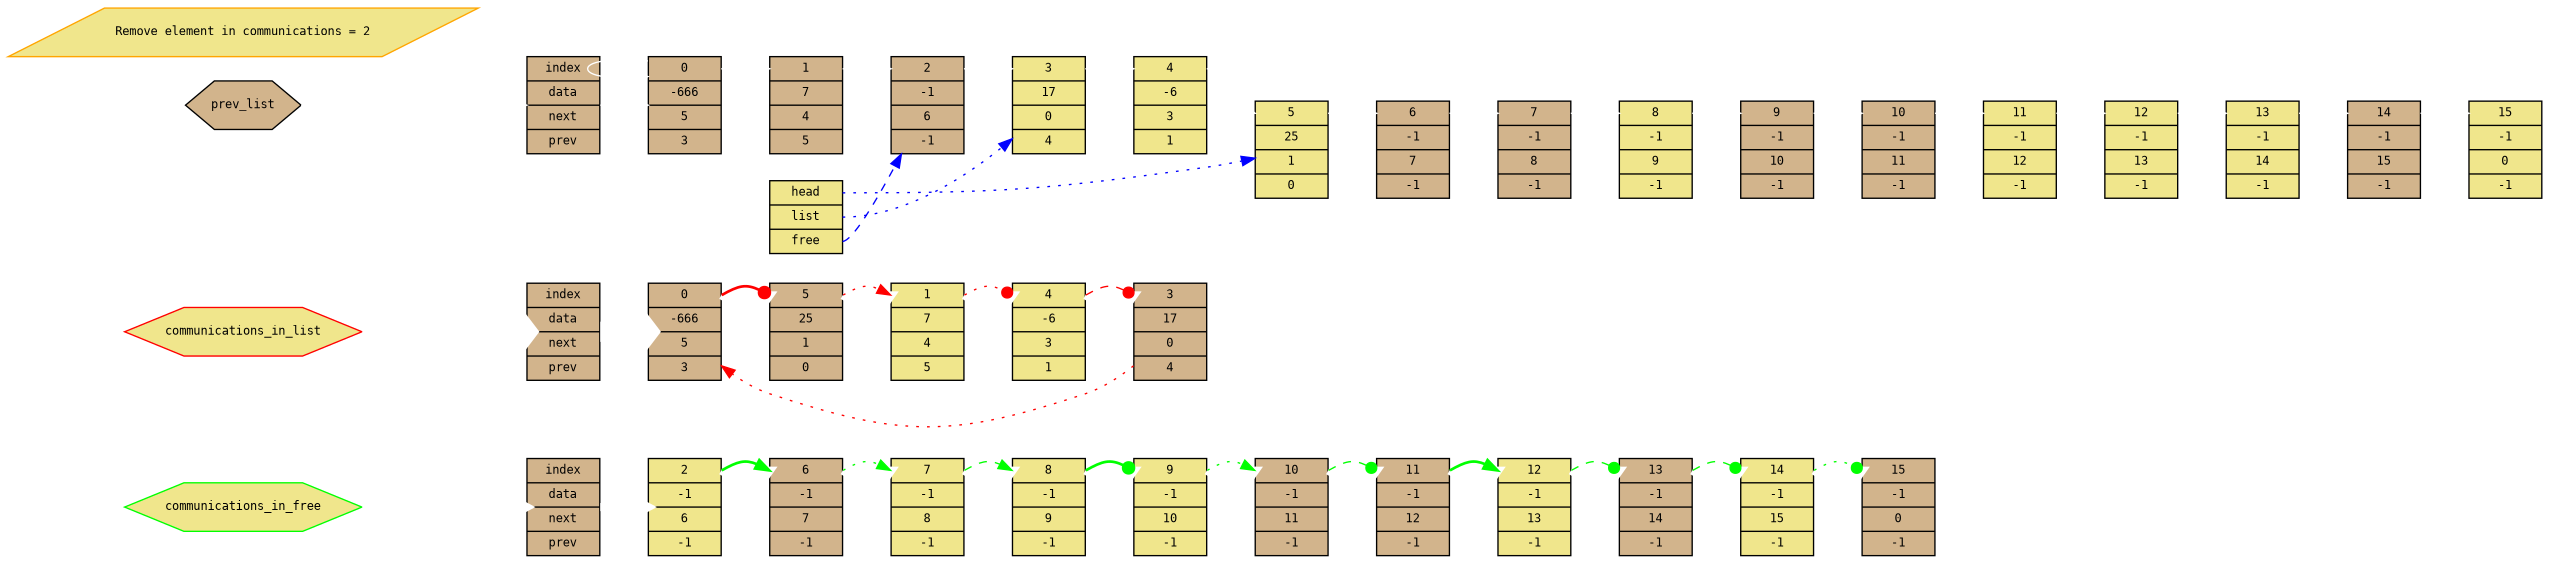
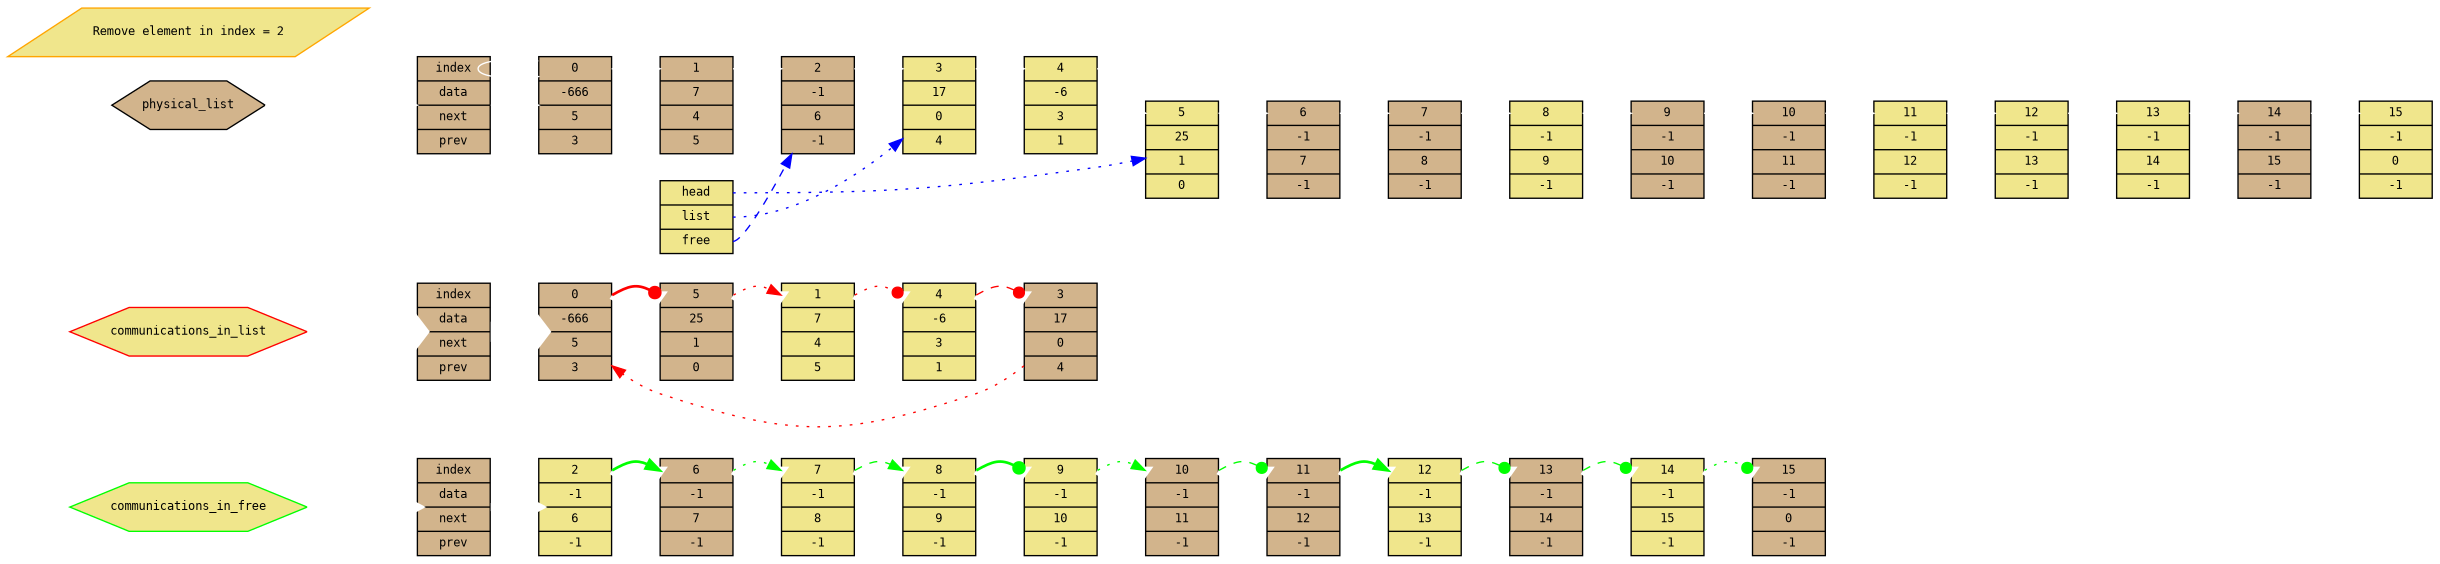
node "Remove element in communications = 2": label "Remove element in communications = 2" -> "Remove element in index = 2"
node "prev_list": label "prev_list" -> "physical_list"
